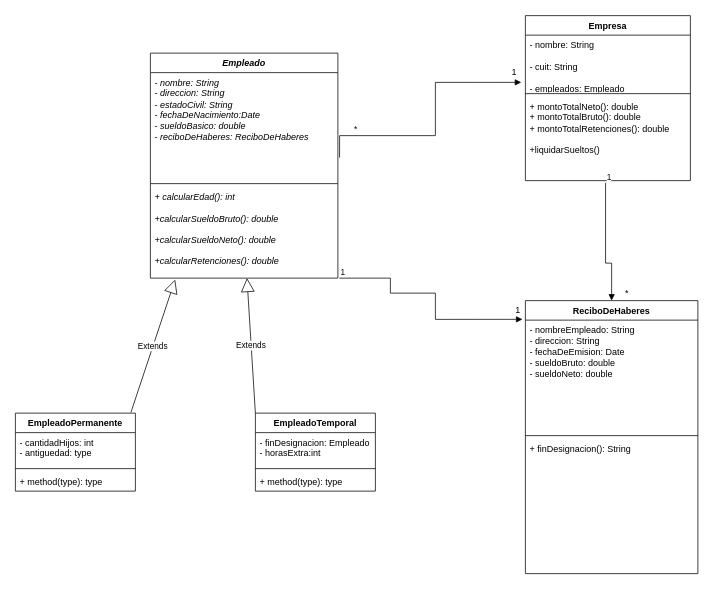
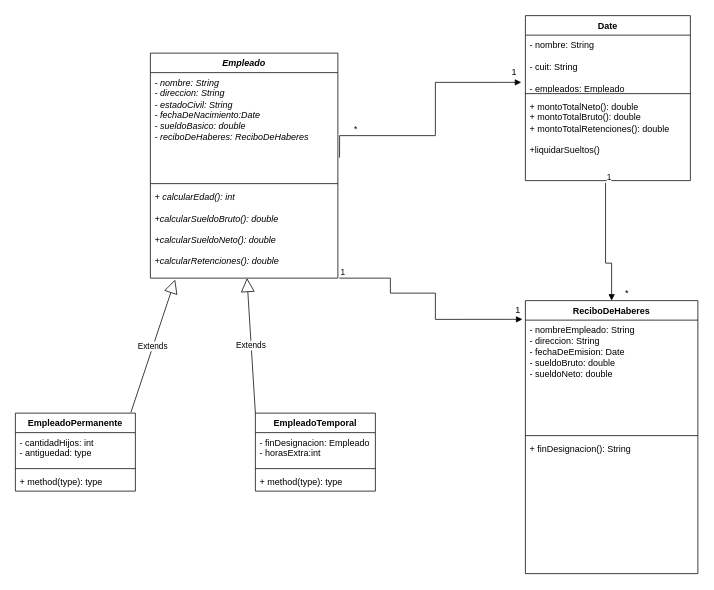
node "Empresa": label "Empresa" -> "Date"
